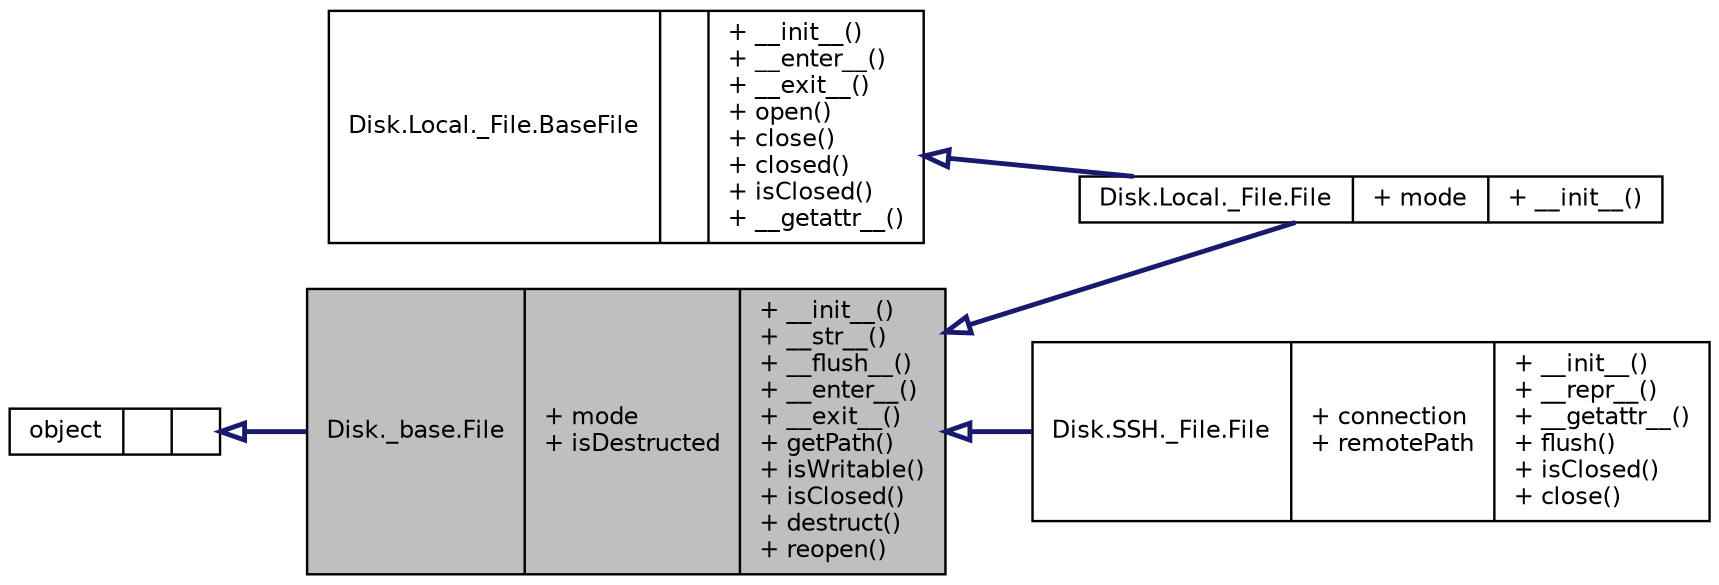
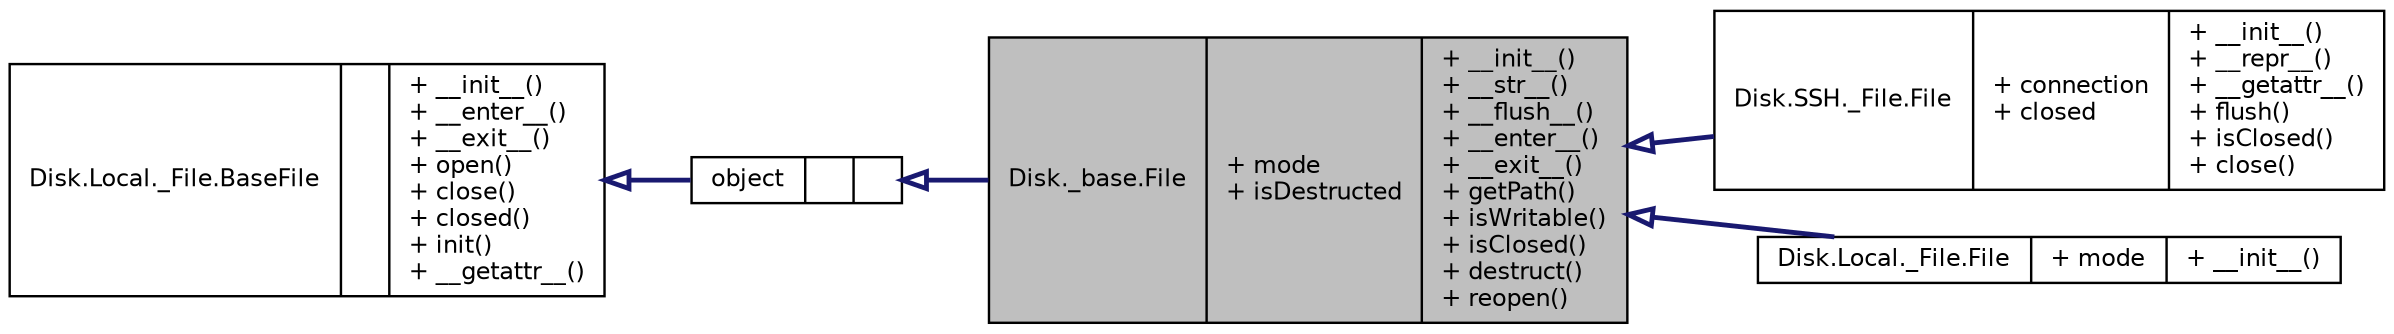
edge "Disk.Local._File.File" -> "Disk.Local._File.BaseFile": now "object" -> "Disk.Local._File.BaseFile"
node "Disk.Local._File.BaseFile": text "+ isClosed()" -> "+ init()"
node "Disk.SSH._File.File": text "+ remotePath" -> "+ closed"
